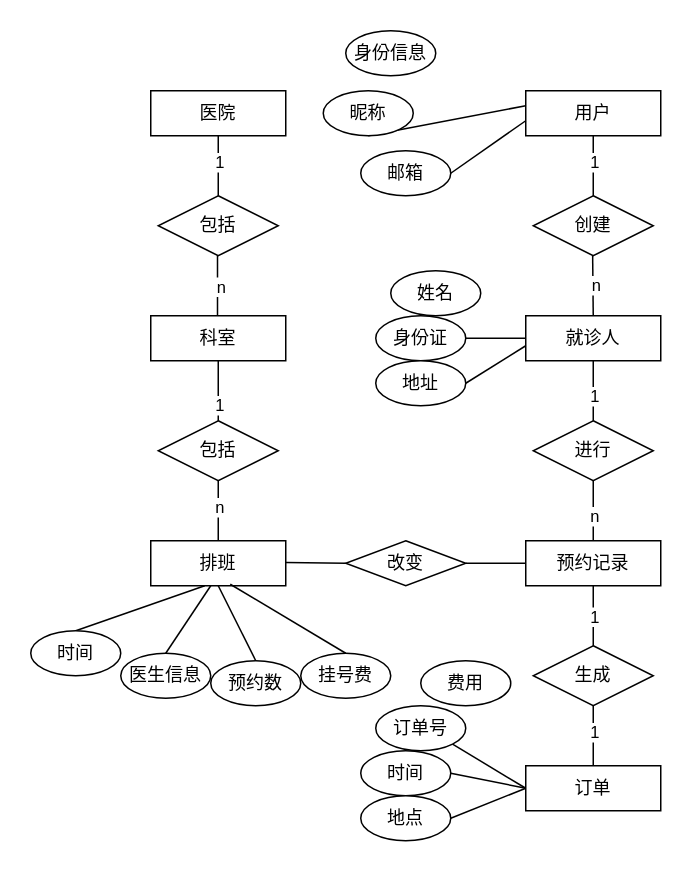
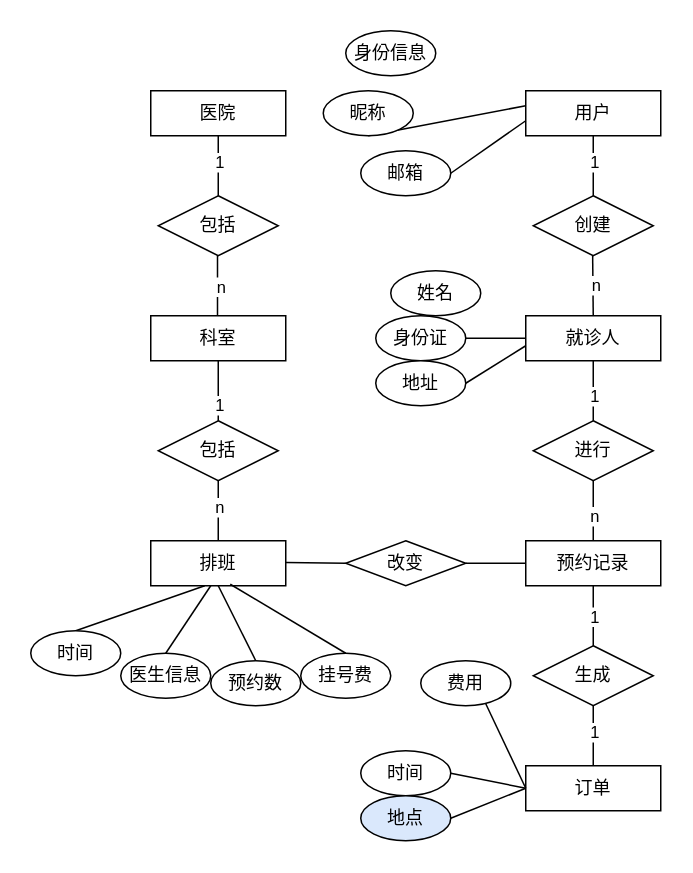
node "订单号": removed
edge "费用" -- "订单": added
edge "订单号" -- "订单": removed
node "地点": fillcolor #ffffff -> #dae8fc
